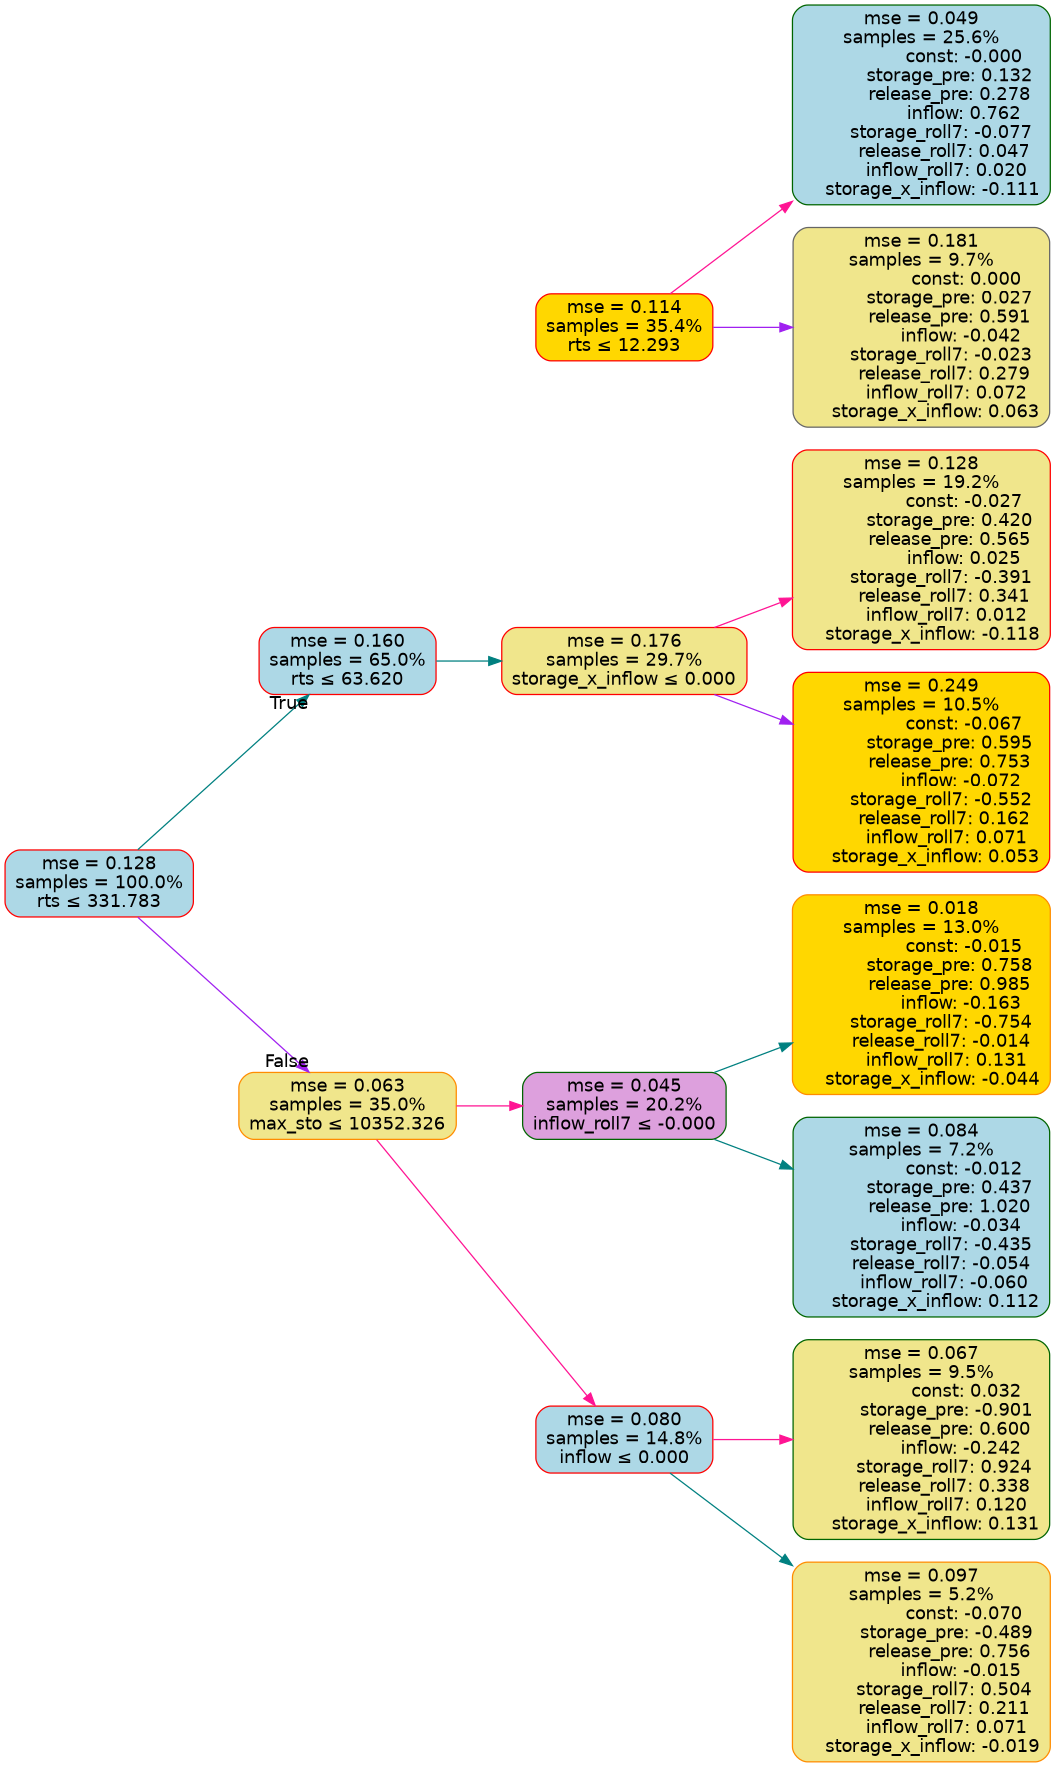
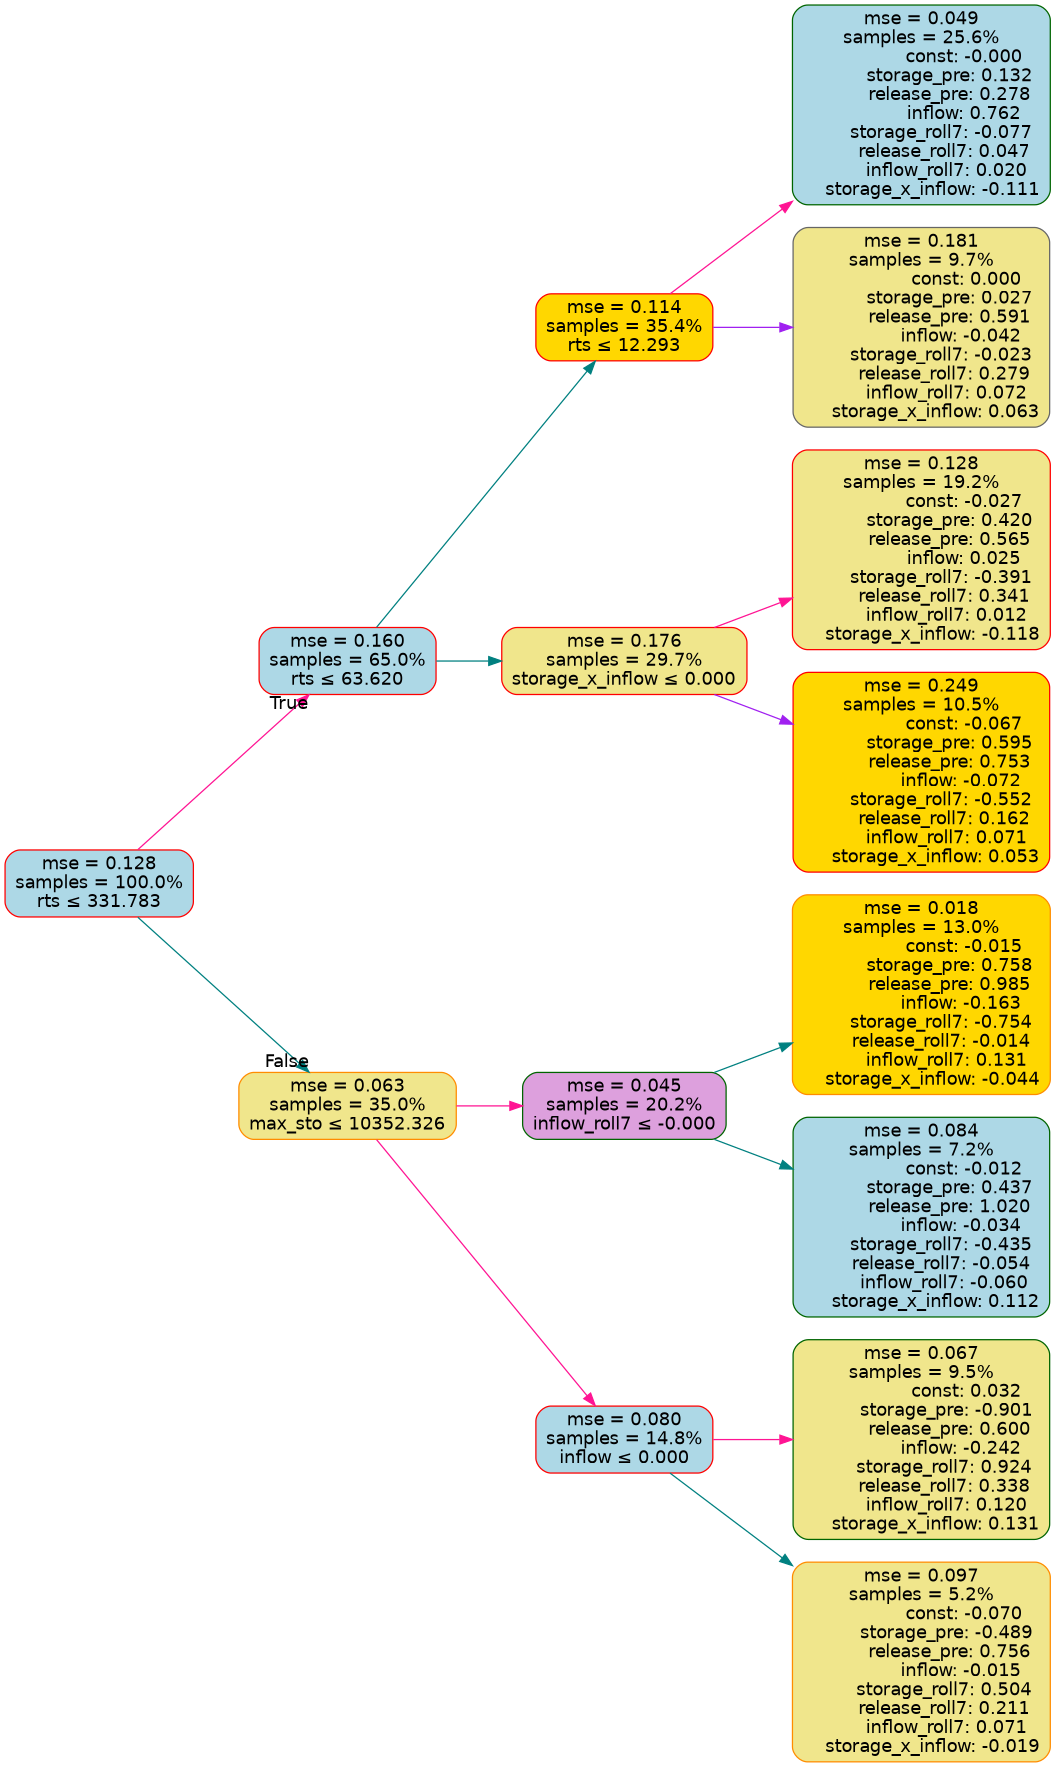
edge "mse = 0.160 samples = 65.0% rts ≤ 63.620" -> "mse = 0.114 samples = 35.4% rts ≤ 12.293": added
edge "mse = 0.128 samples = 100.0% rts ≤ 331.783" -> "mse = 0.160 samples = 65.0% rts ≤ 63.620": color teal -> deeppink
edge "mse = 0.128 samples = 100.0% rts ≤ 331.783" -> "mse = 0.063 samples = 35.0% max_sto ≤ 10352.326": color purple -> teal
